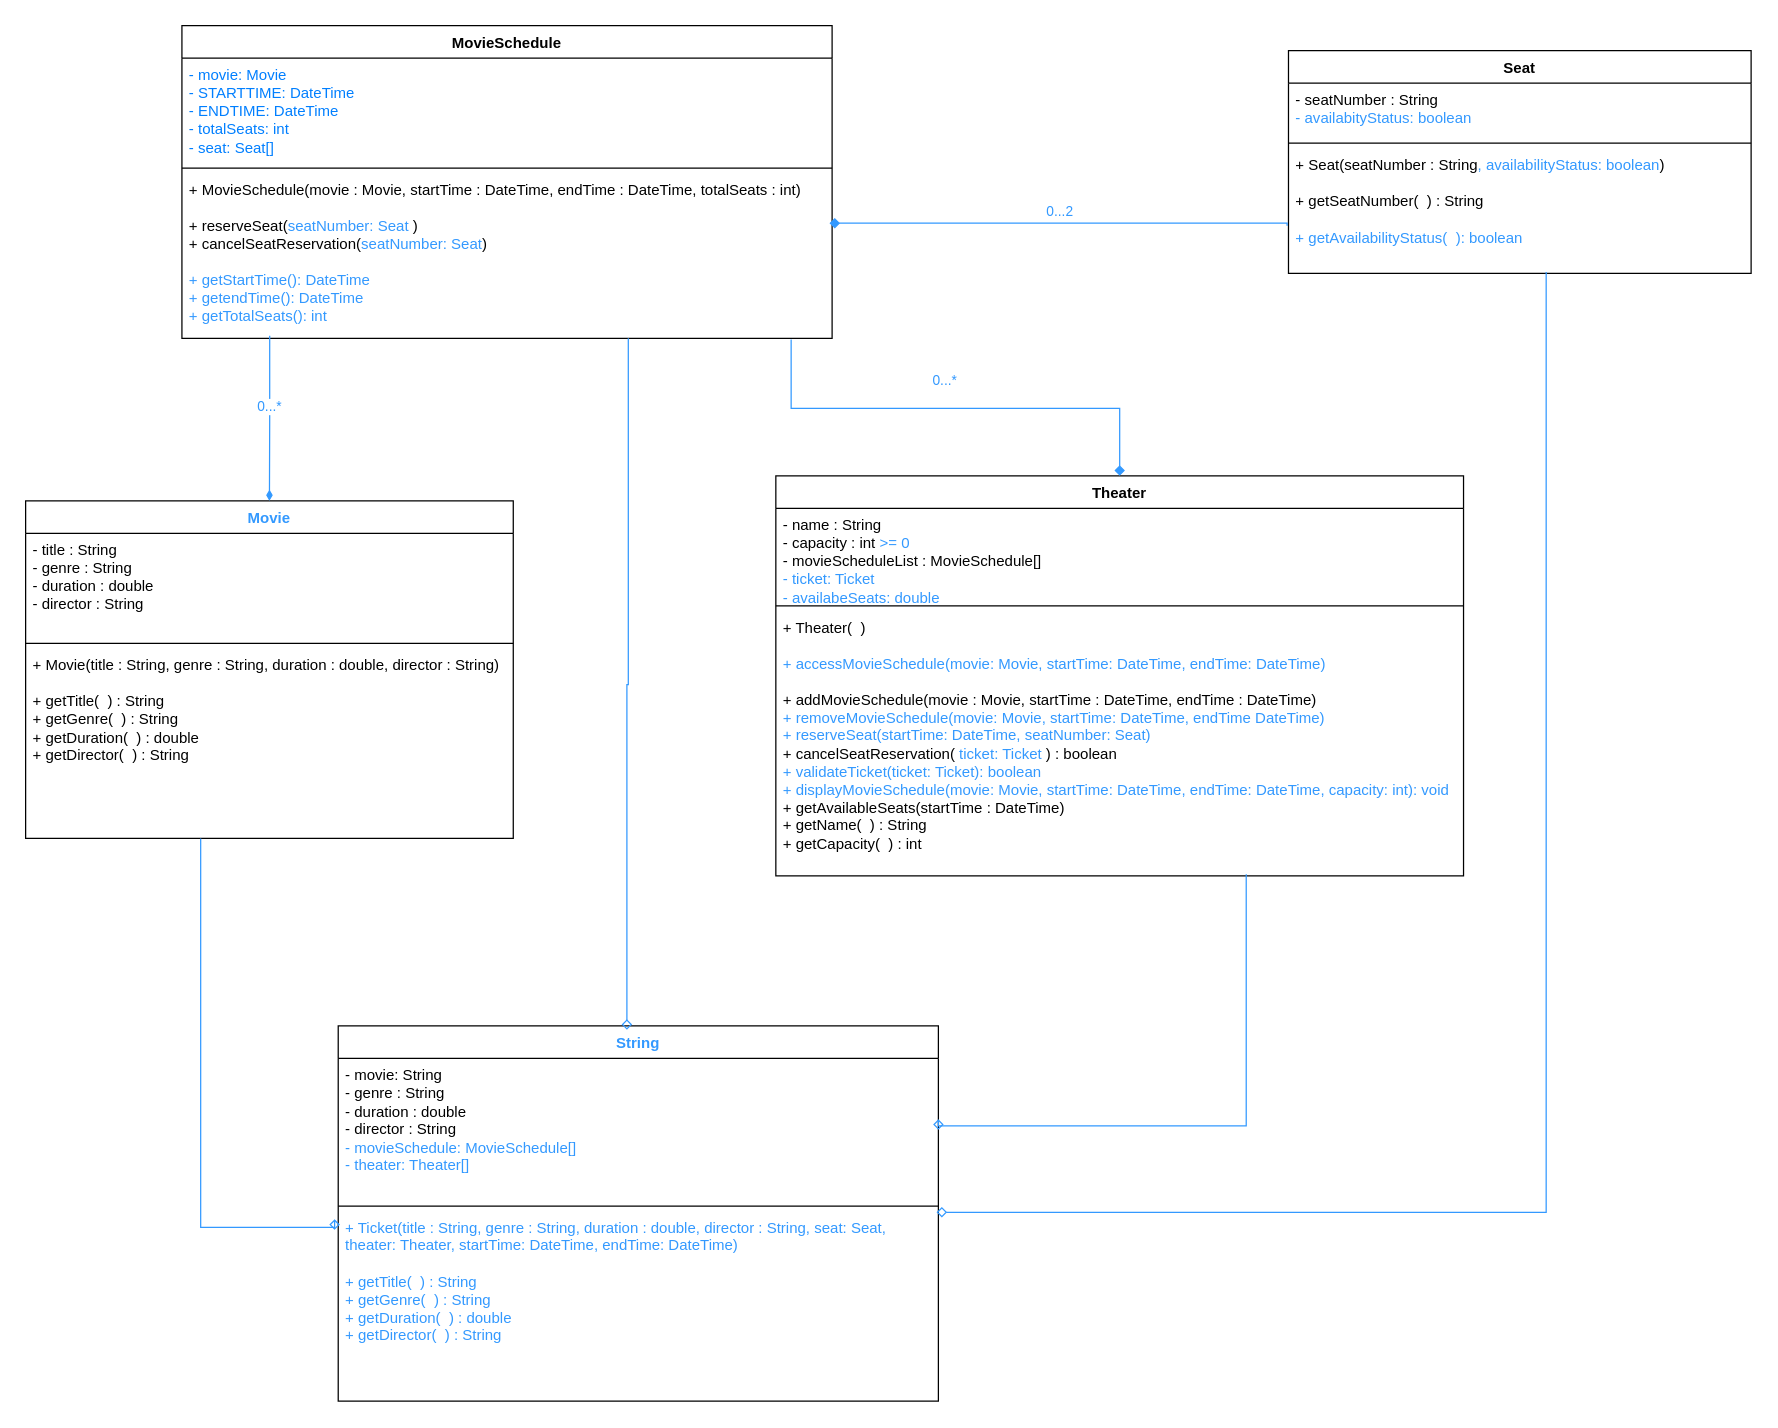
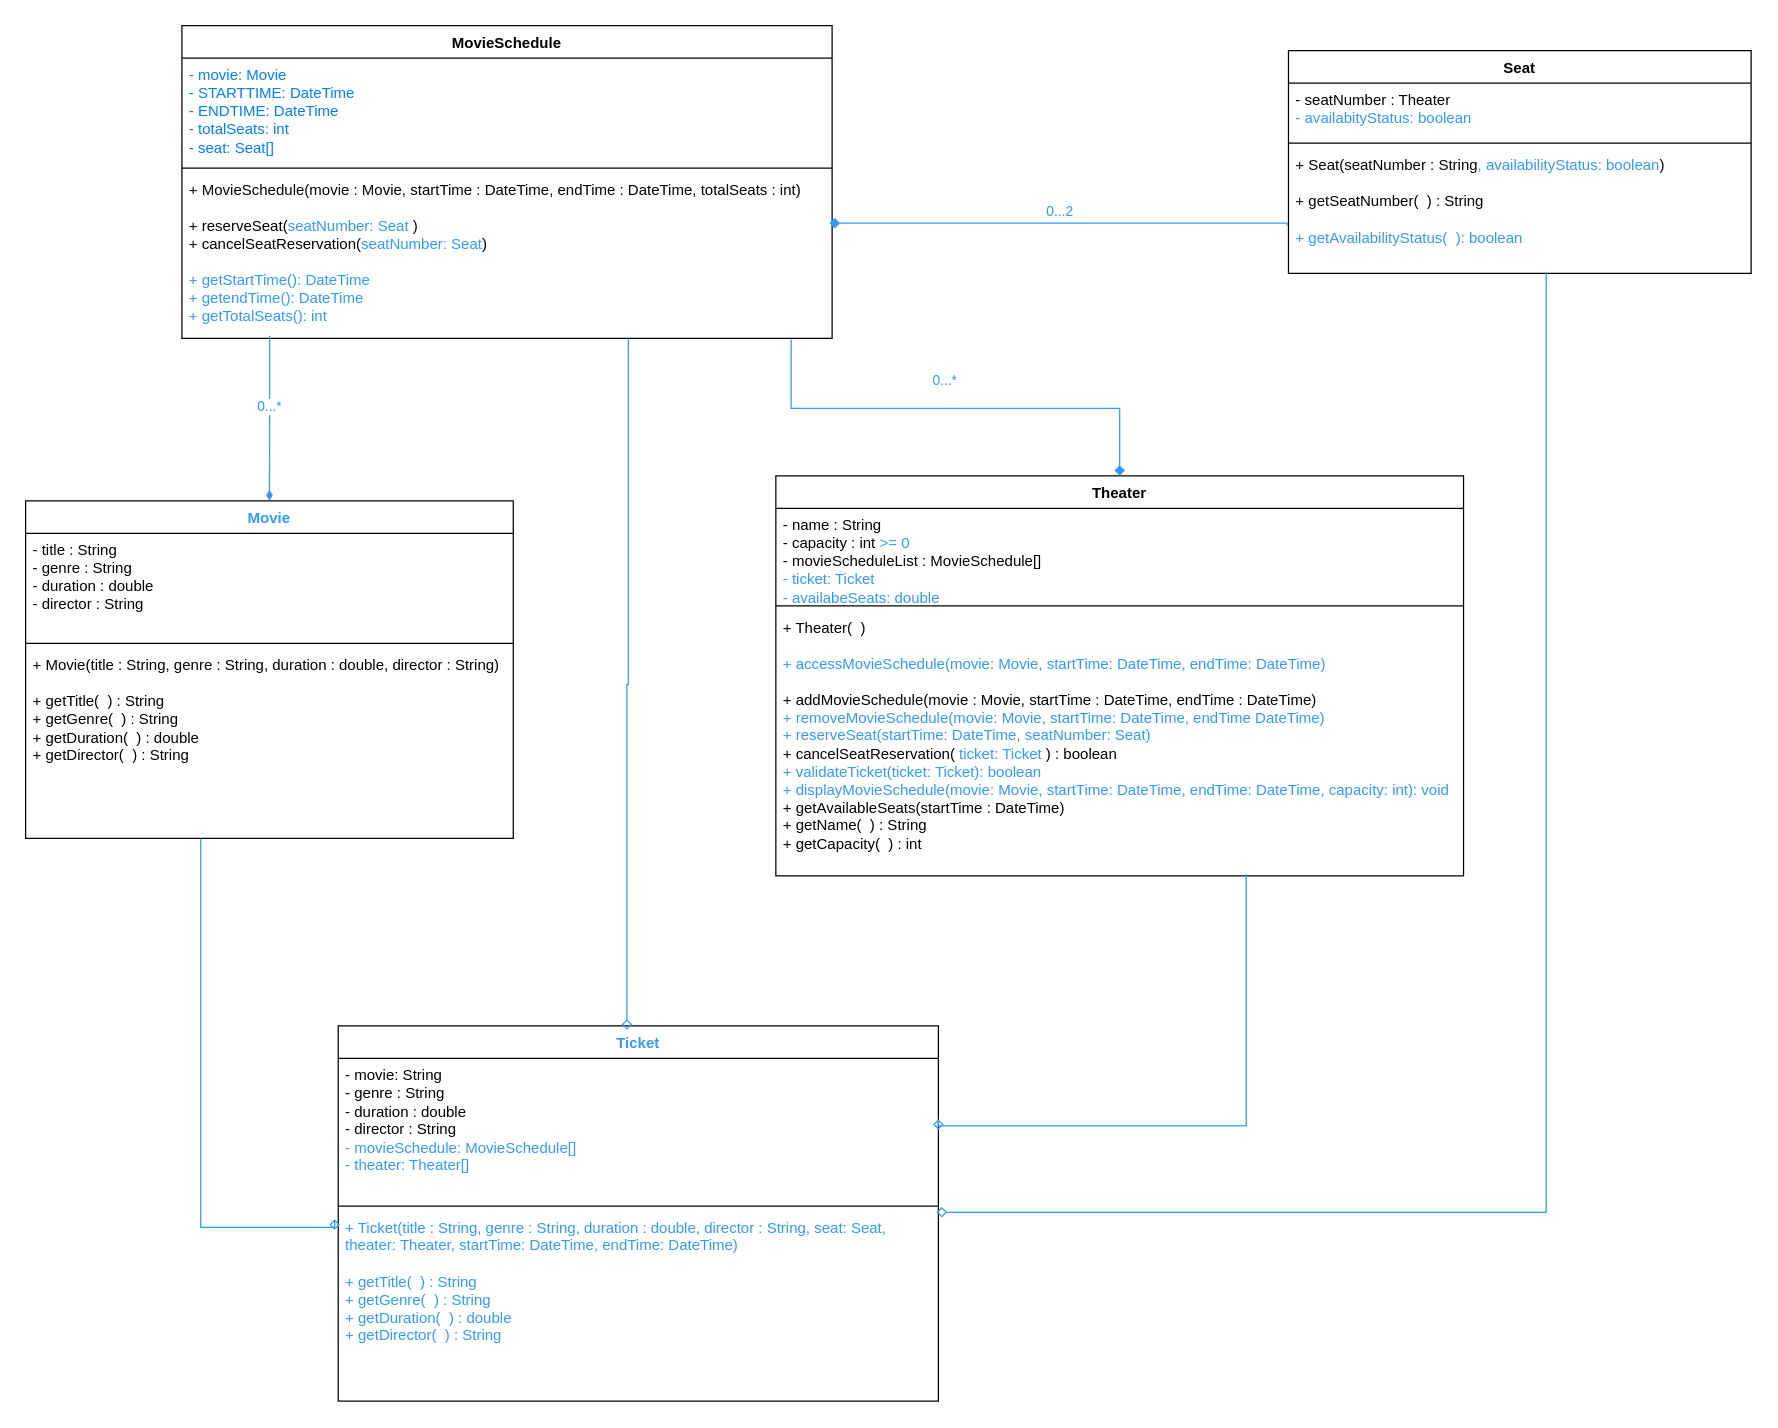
node "- seatNumber : String - availabityStatus: boolean": label "- seatNumber : String - availabityStatus: boolean" -> "- seatNumber : Theater - availabityStatus: boolean"
node "String": label "String" -> "Ticket"
